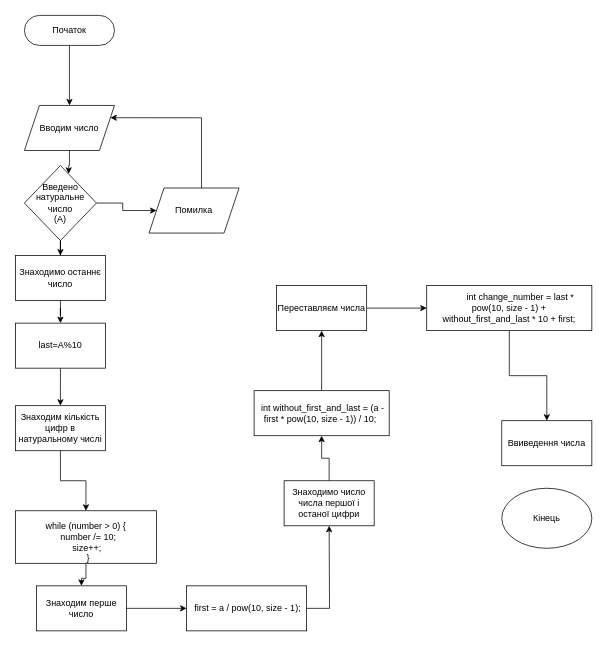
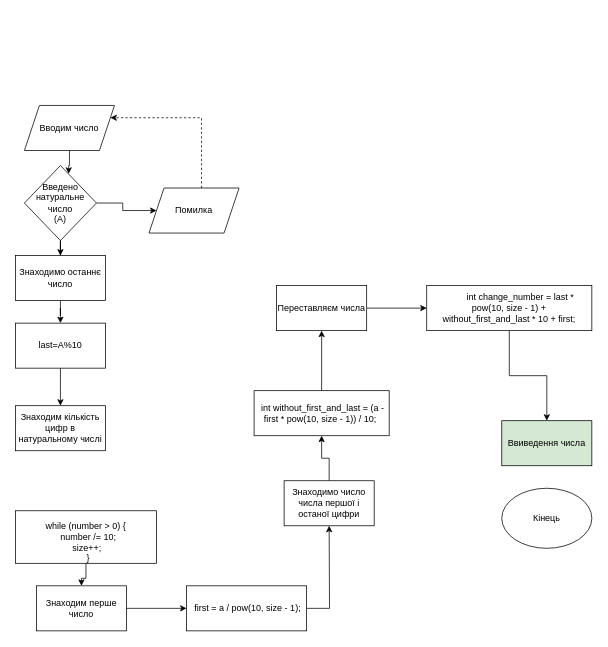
node "Початок": removed
edge "Початок" -> "Вводим число": removed
edge "Помилка" -> "Вводим число": style solid -> dashed
node "Ввиведення числа": fillcolor #ffffff -> #d5e8d4
edge "Знаходим кількість цифр в натуральному числі" -> "while (number > 0) { number /= 10; size++; }": removed
